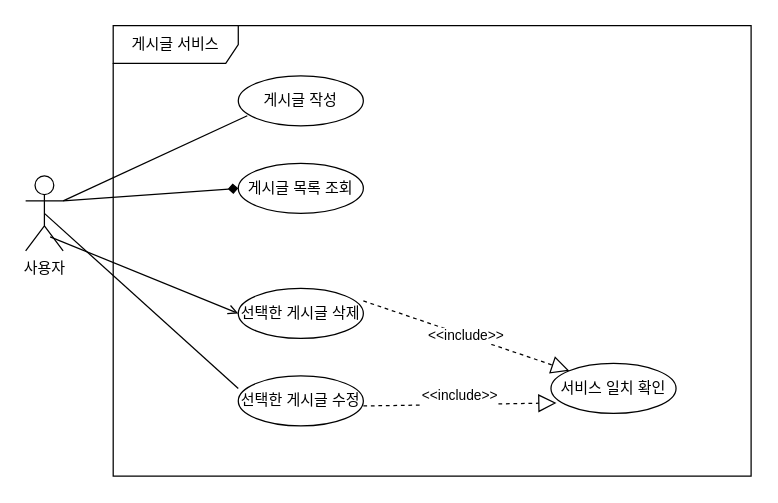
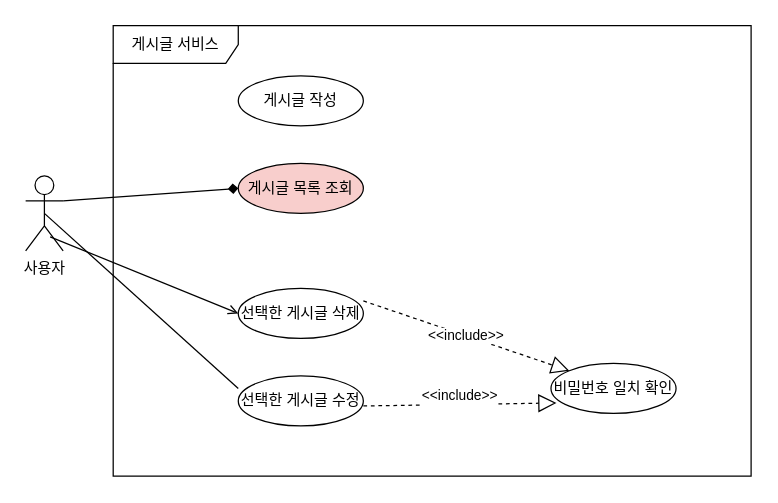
edge "게시글 작성" -- "사용자": removed
node "게시글 목록 조회": fillcolor #ffffff -> #f8cecc
node "서비스 일치 확인": label "서비스 일치 확인" -> "비밀번호 일치 확인"
